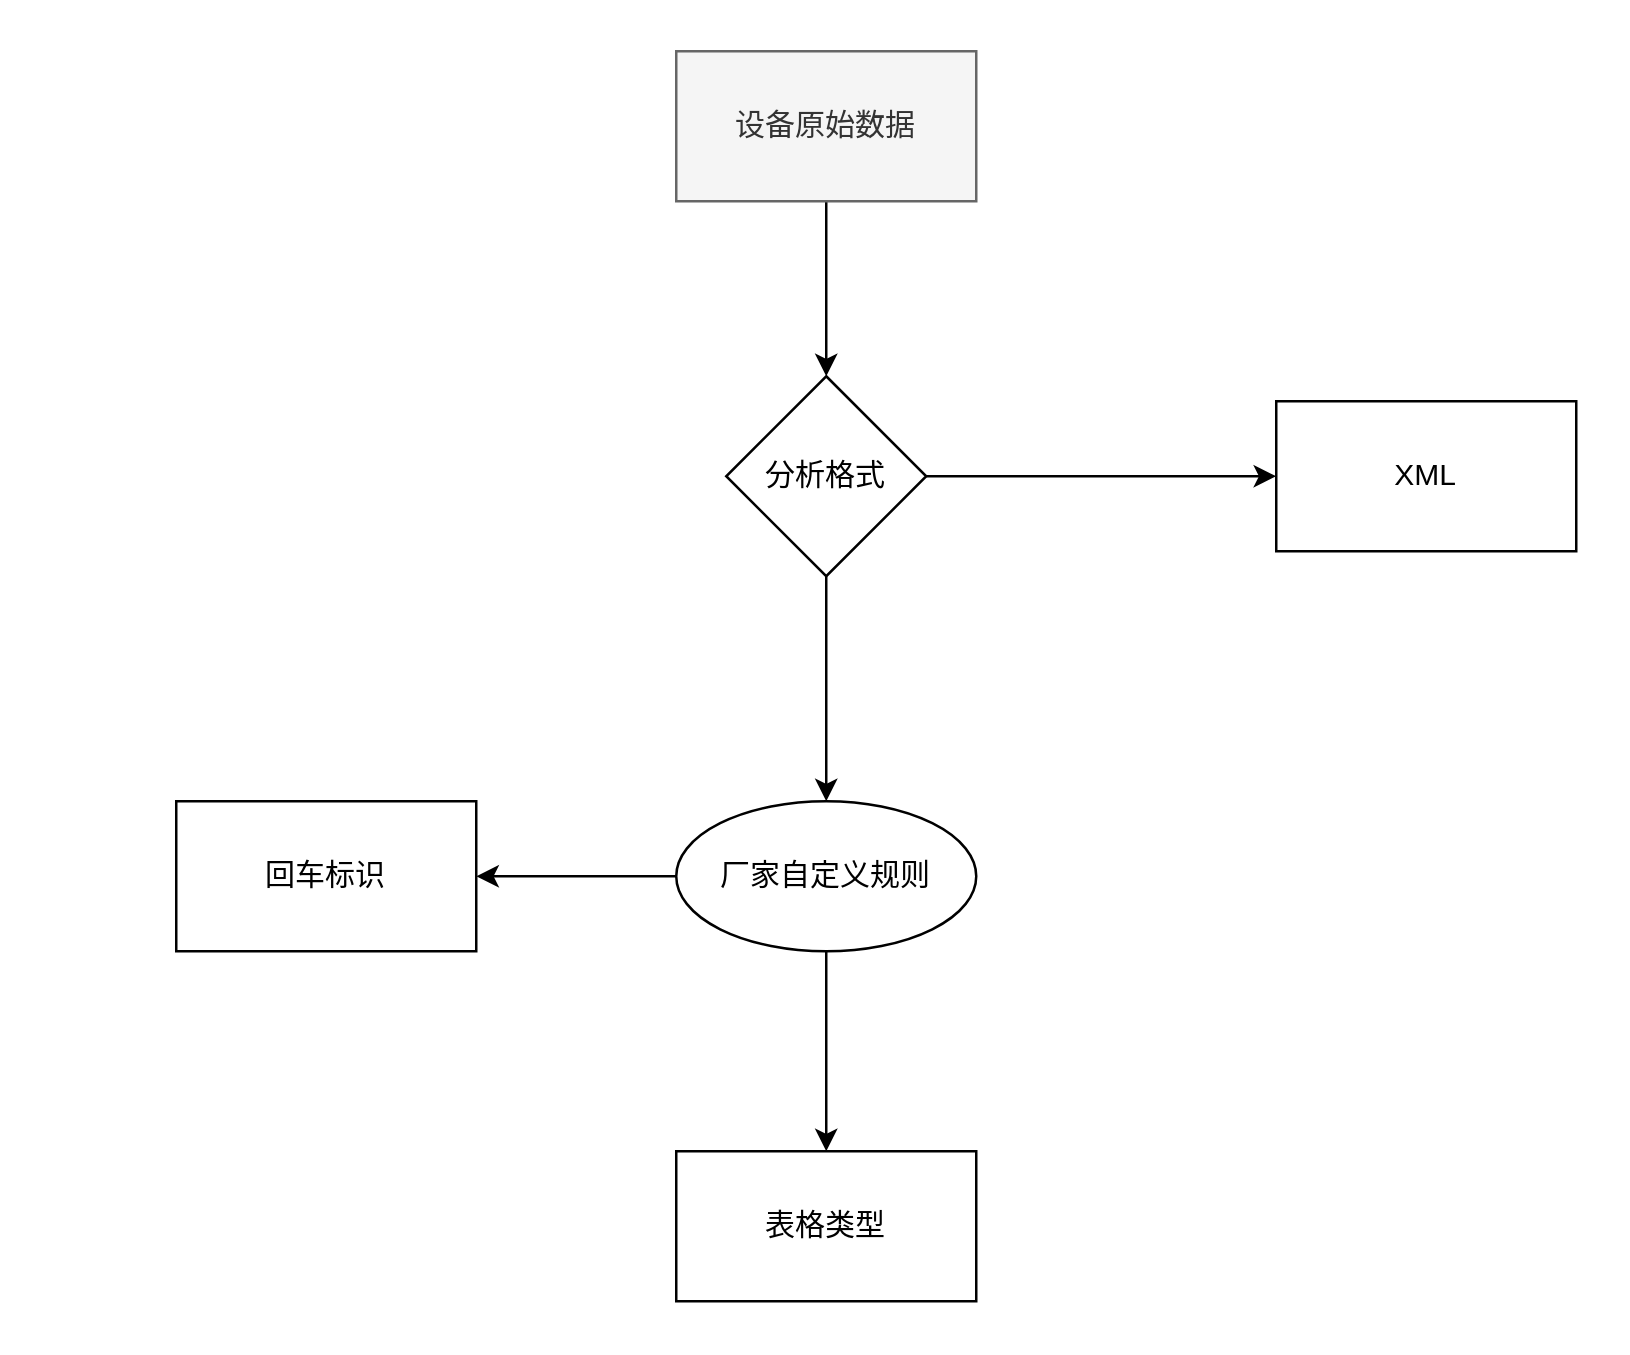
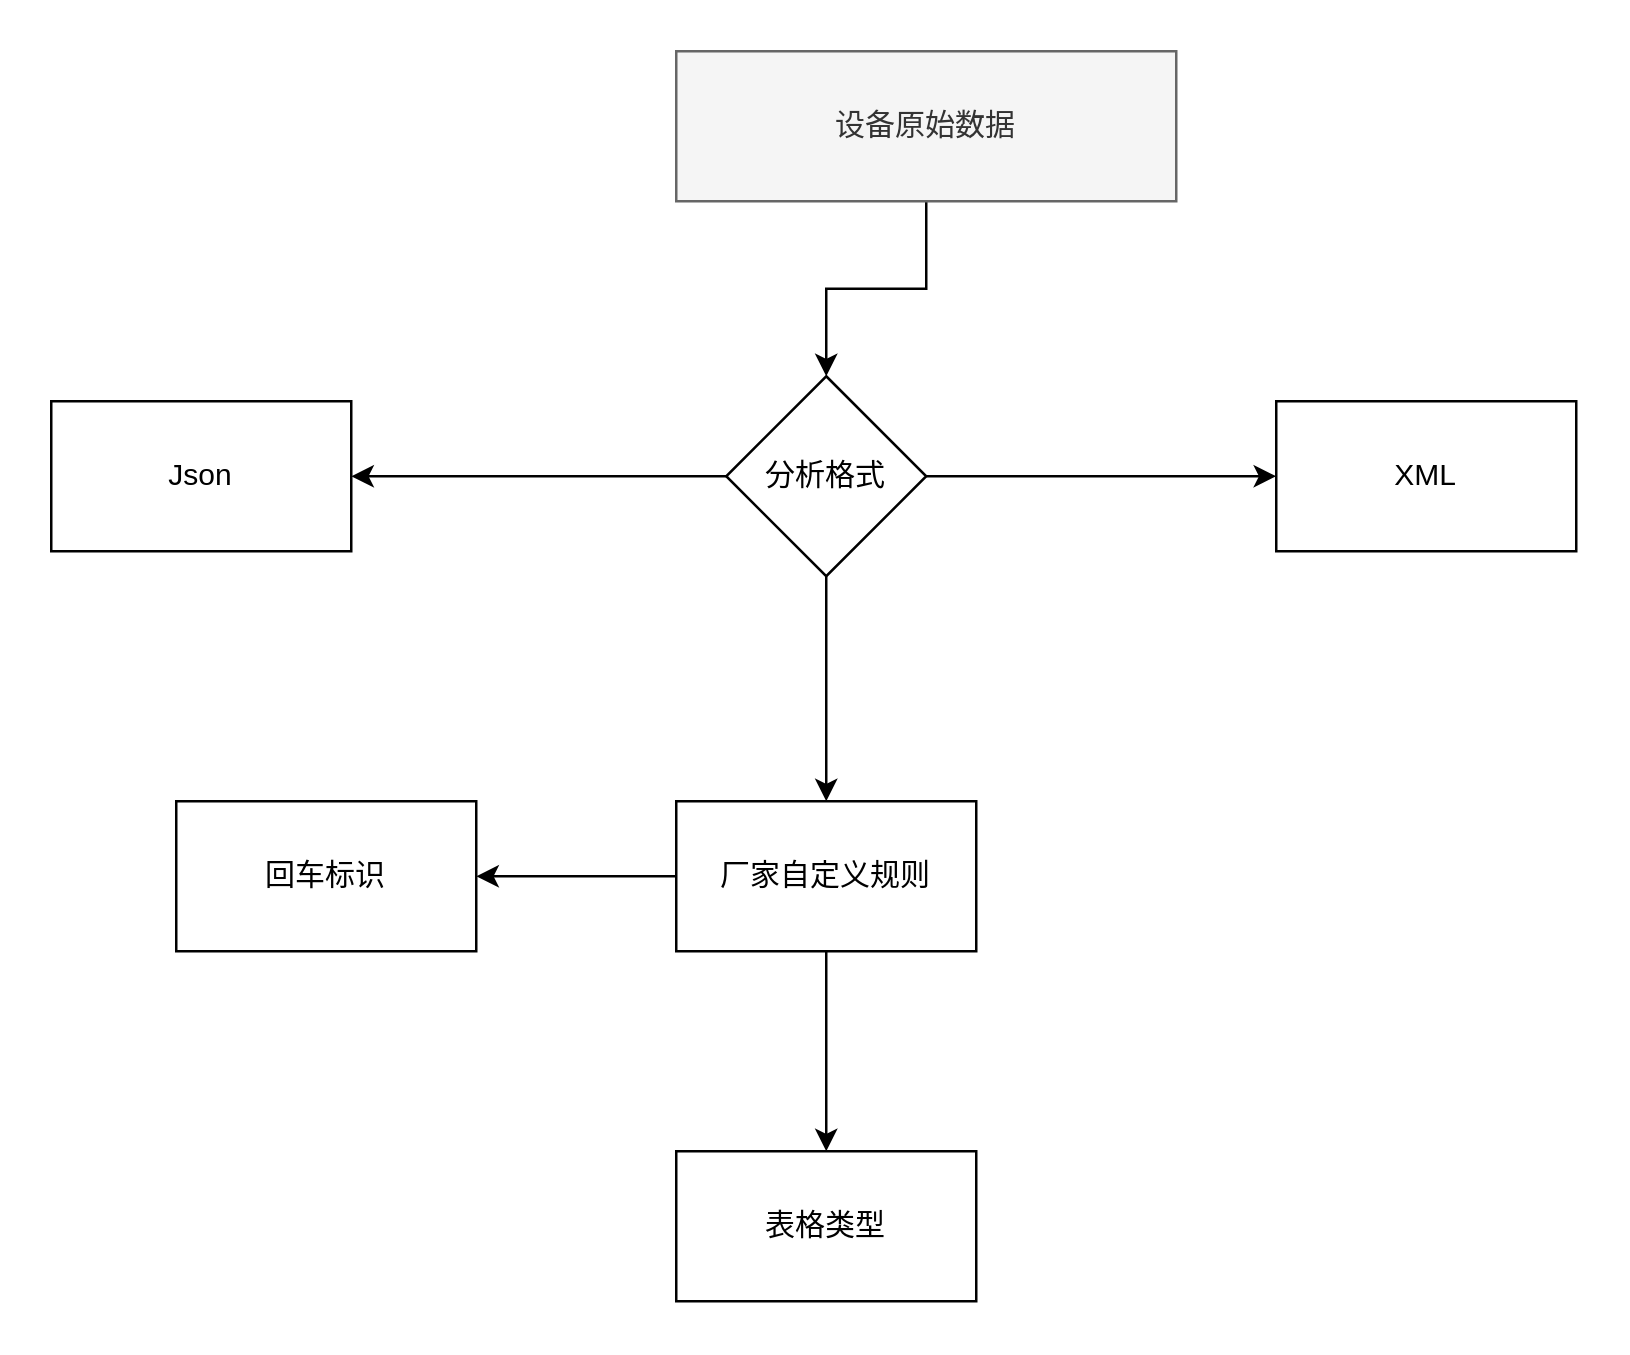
node "设备原始数据": size 300x150 -> 500x150
node "Json": added
edge "分析格式" -> "Json": added
node "厂家自定义规则": shape ellipse -> rectangle
